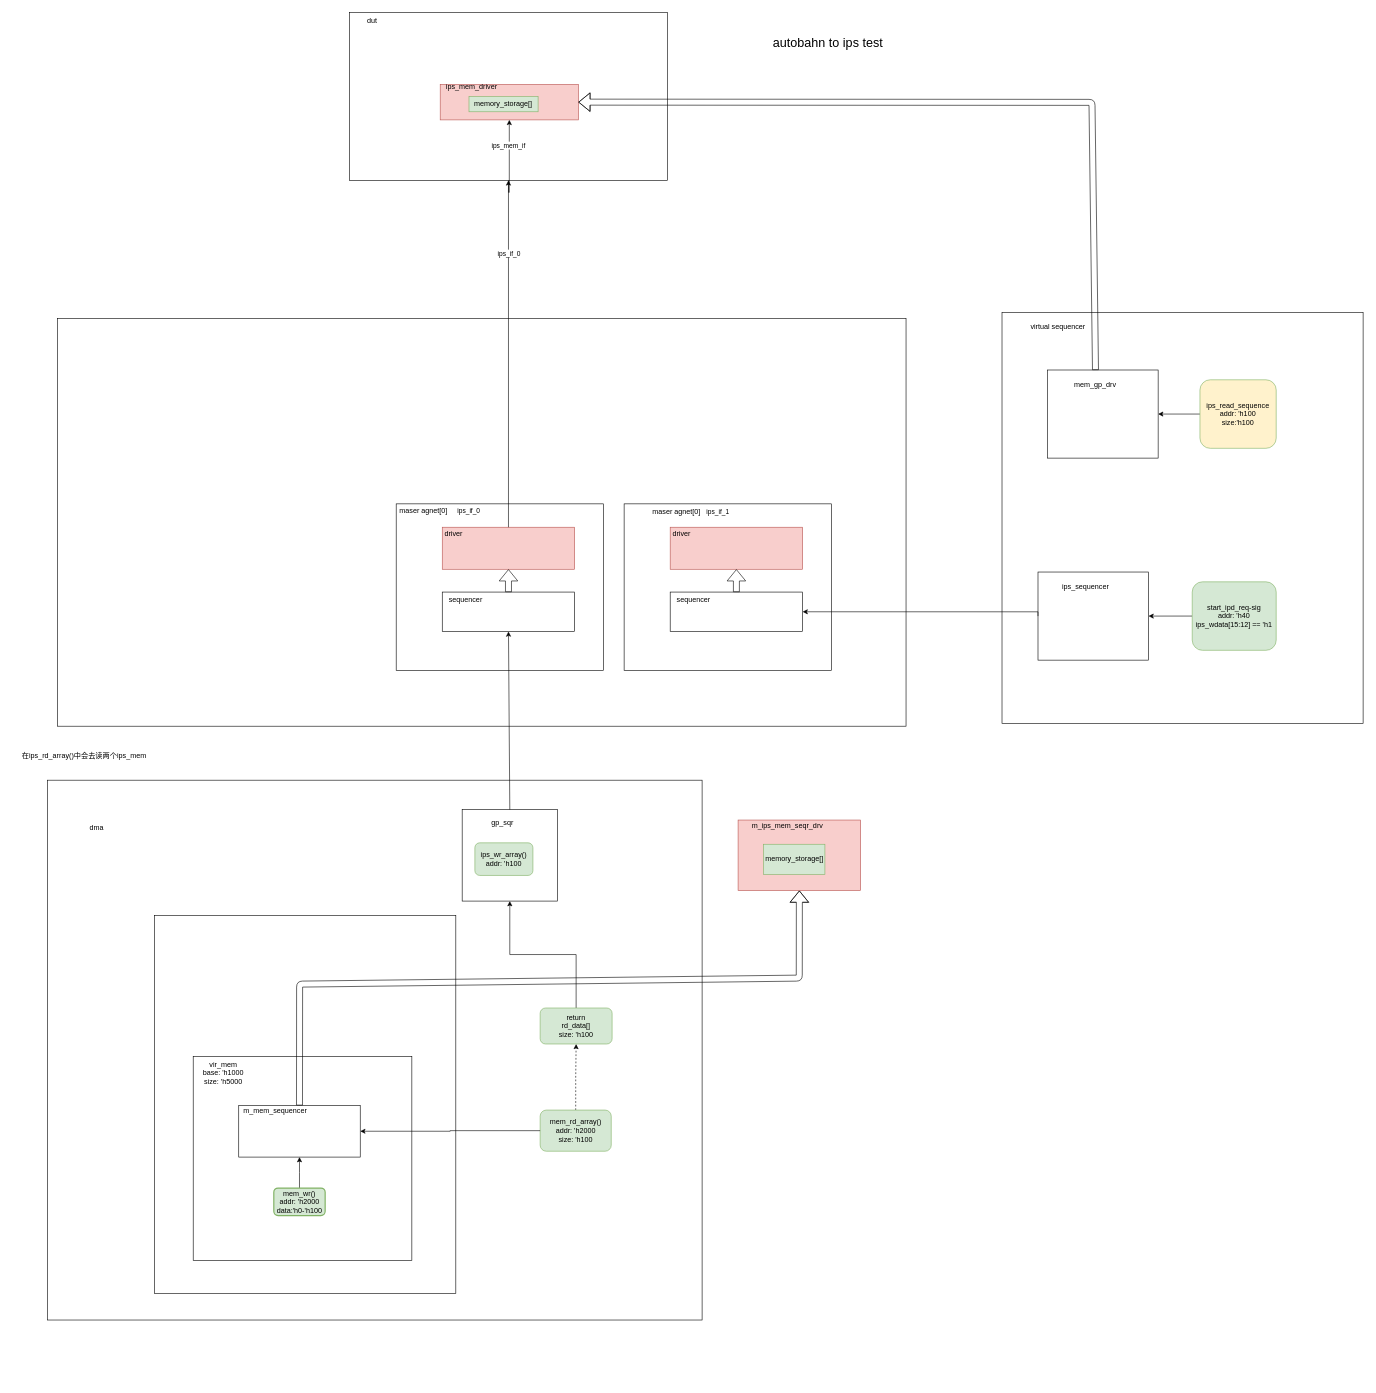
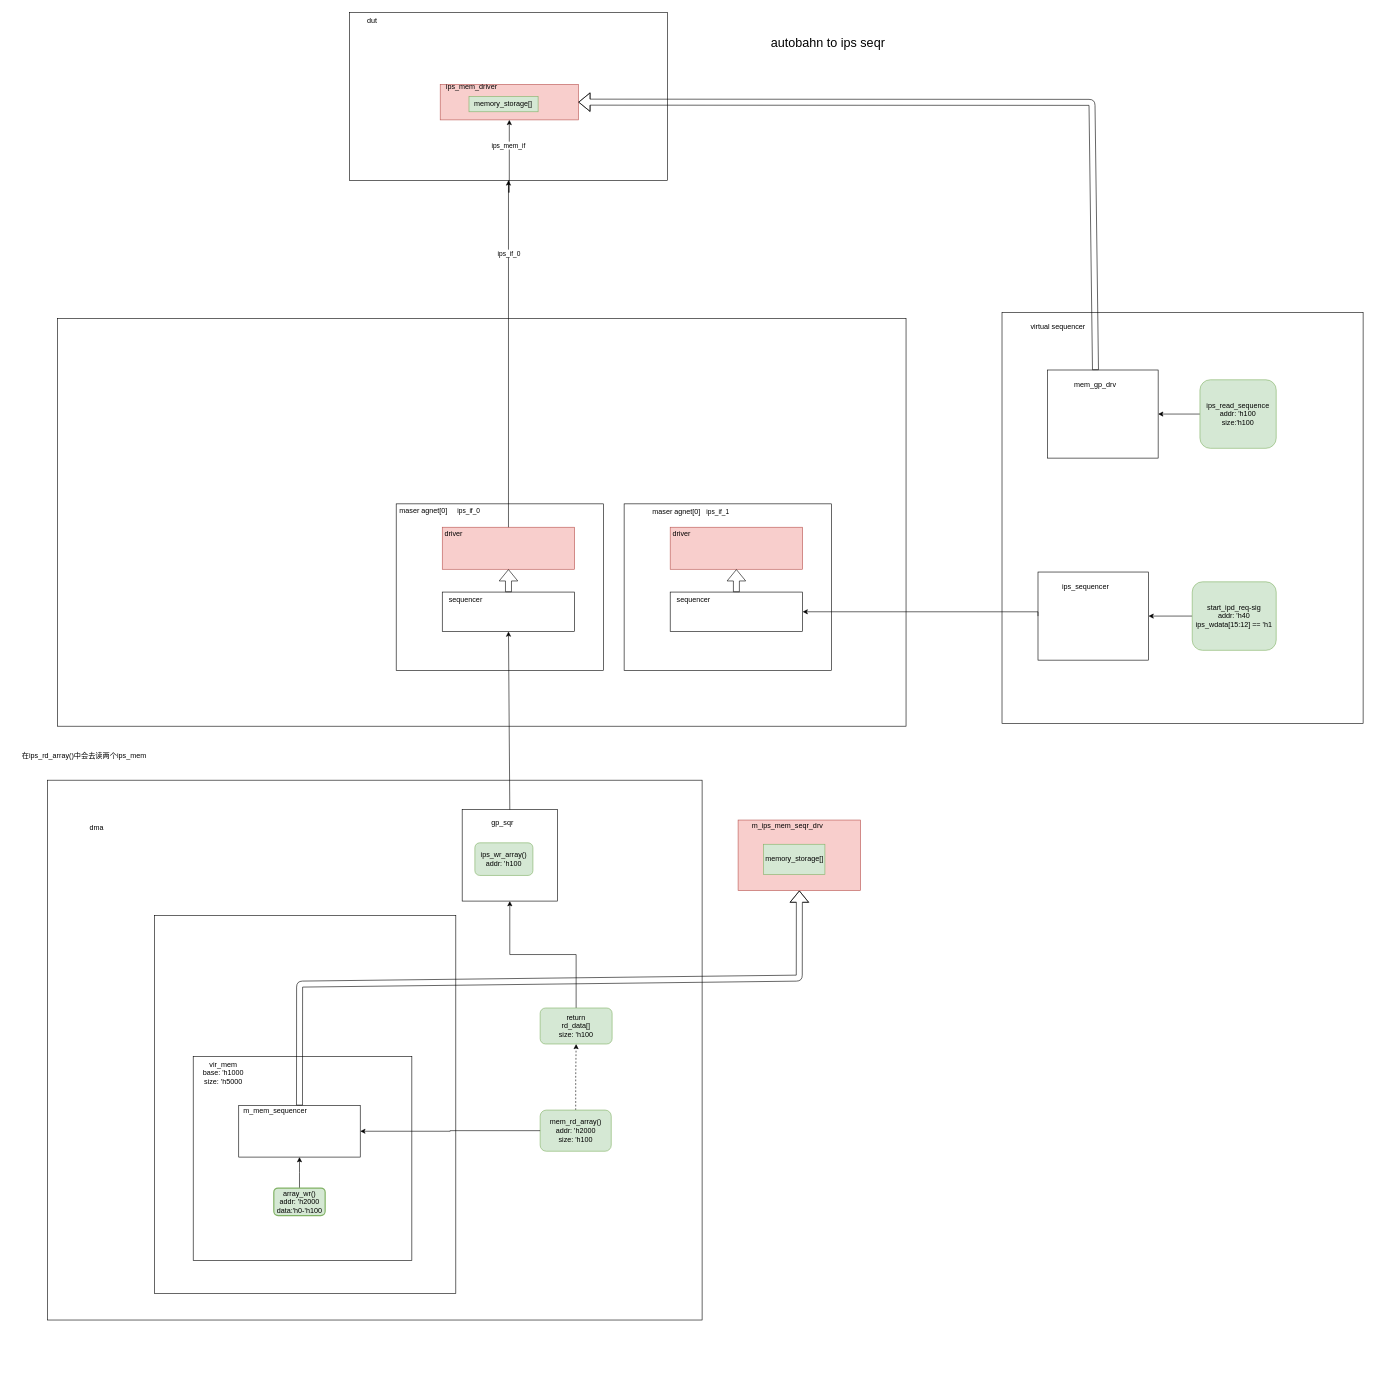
node "autobahn to ips test": label "autobahn to ips test" -> "autobahn to ips seqr"
node "ips_read_sequence addr: 'h100 size:'h100": fillcolor #fff2cc -> #d5e8d4
node "mem_wr() addr: 'h2000 data:'h0-'h100": label "mem_wr() addr: 'h2000 data:'h0-'h100" -> "array_wr() addr: 'h2000 data:'h0-'h100"
